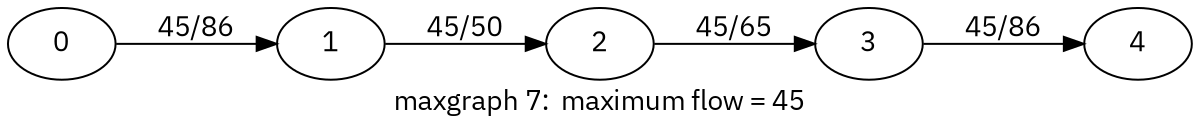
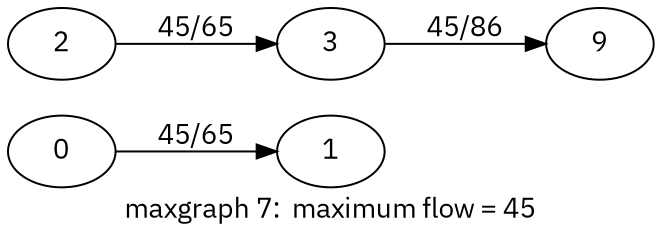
edge "0" -> "1": label " 45/86 " -> " 45/65 "
edge "1" -> "2": removed, label "45/50"
node "4": label "4" -> "9"
